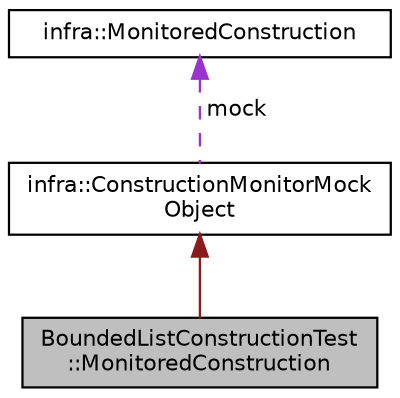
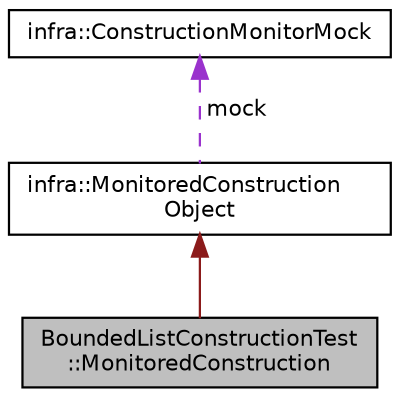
node "infra::MonitoredConstruction": label "infra::MonitoredConstruction" -> "infra::ConstructionMonitorMock"
node "infra::ConstructionMonitorMock Object": label "infra::ConstructionMonitorMock Object" -> "infra::MonitoredConstruction Object"
